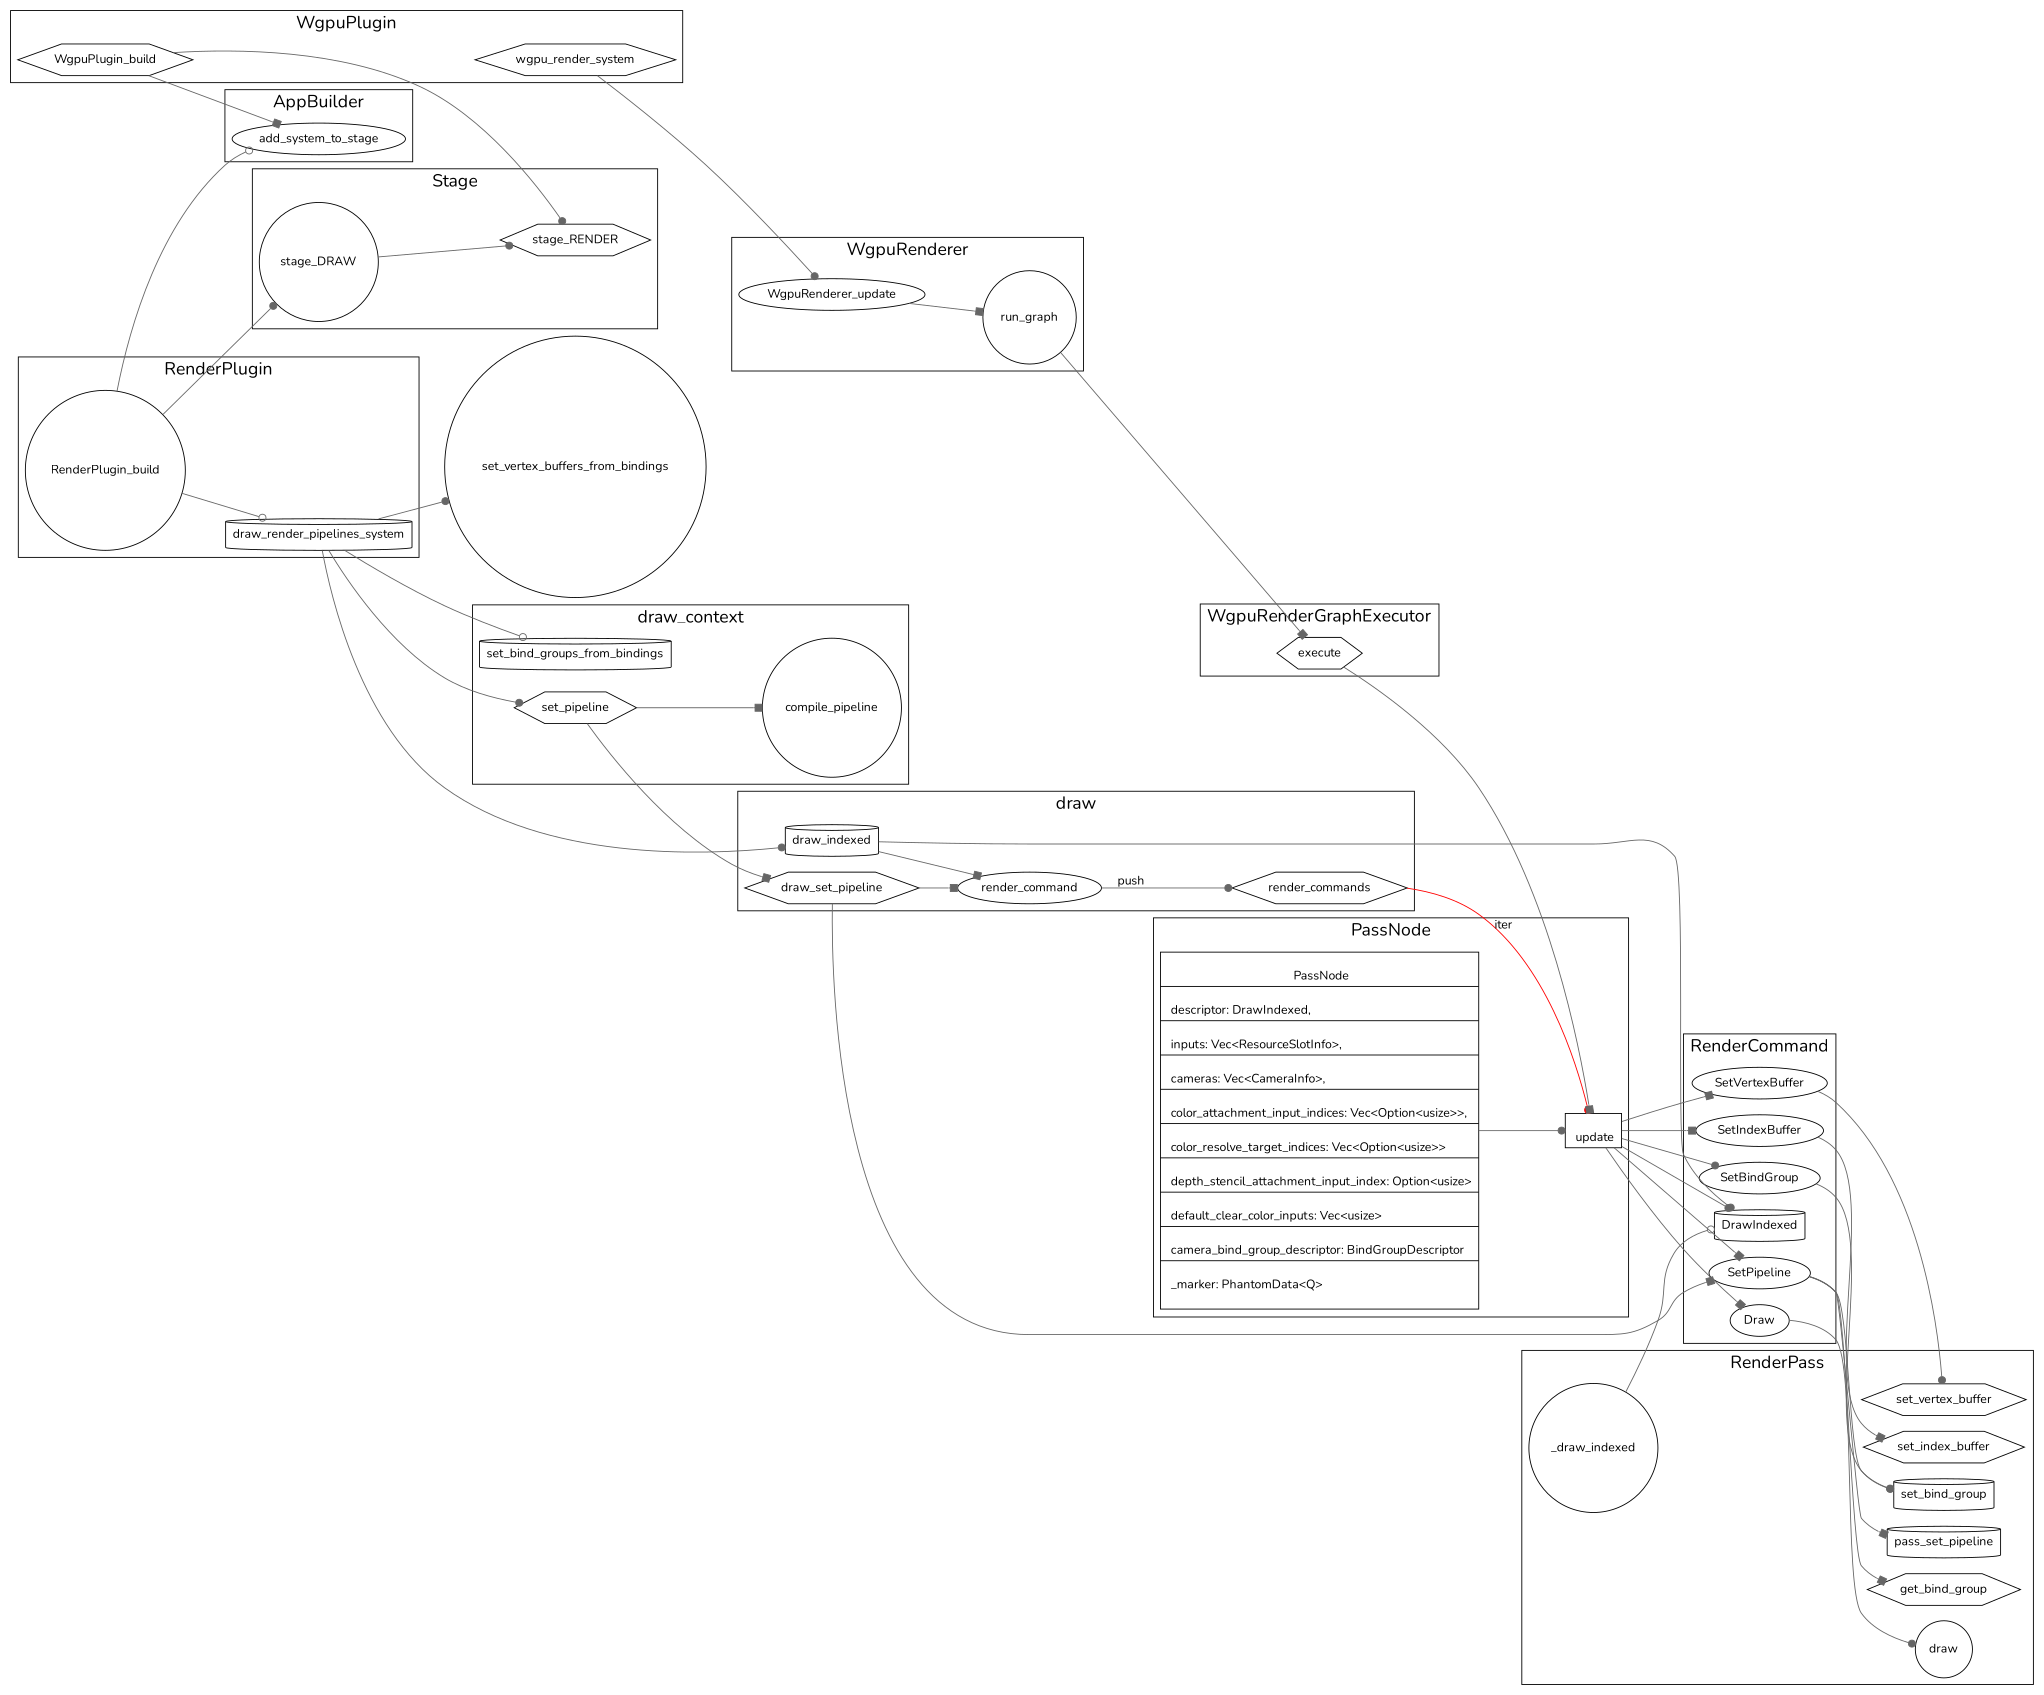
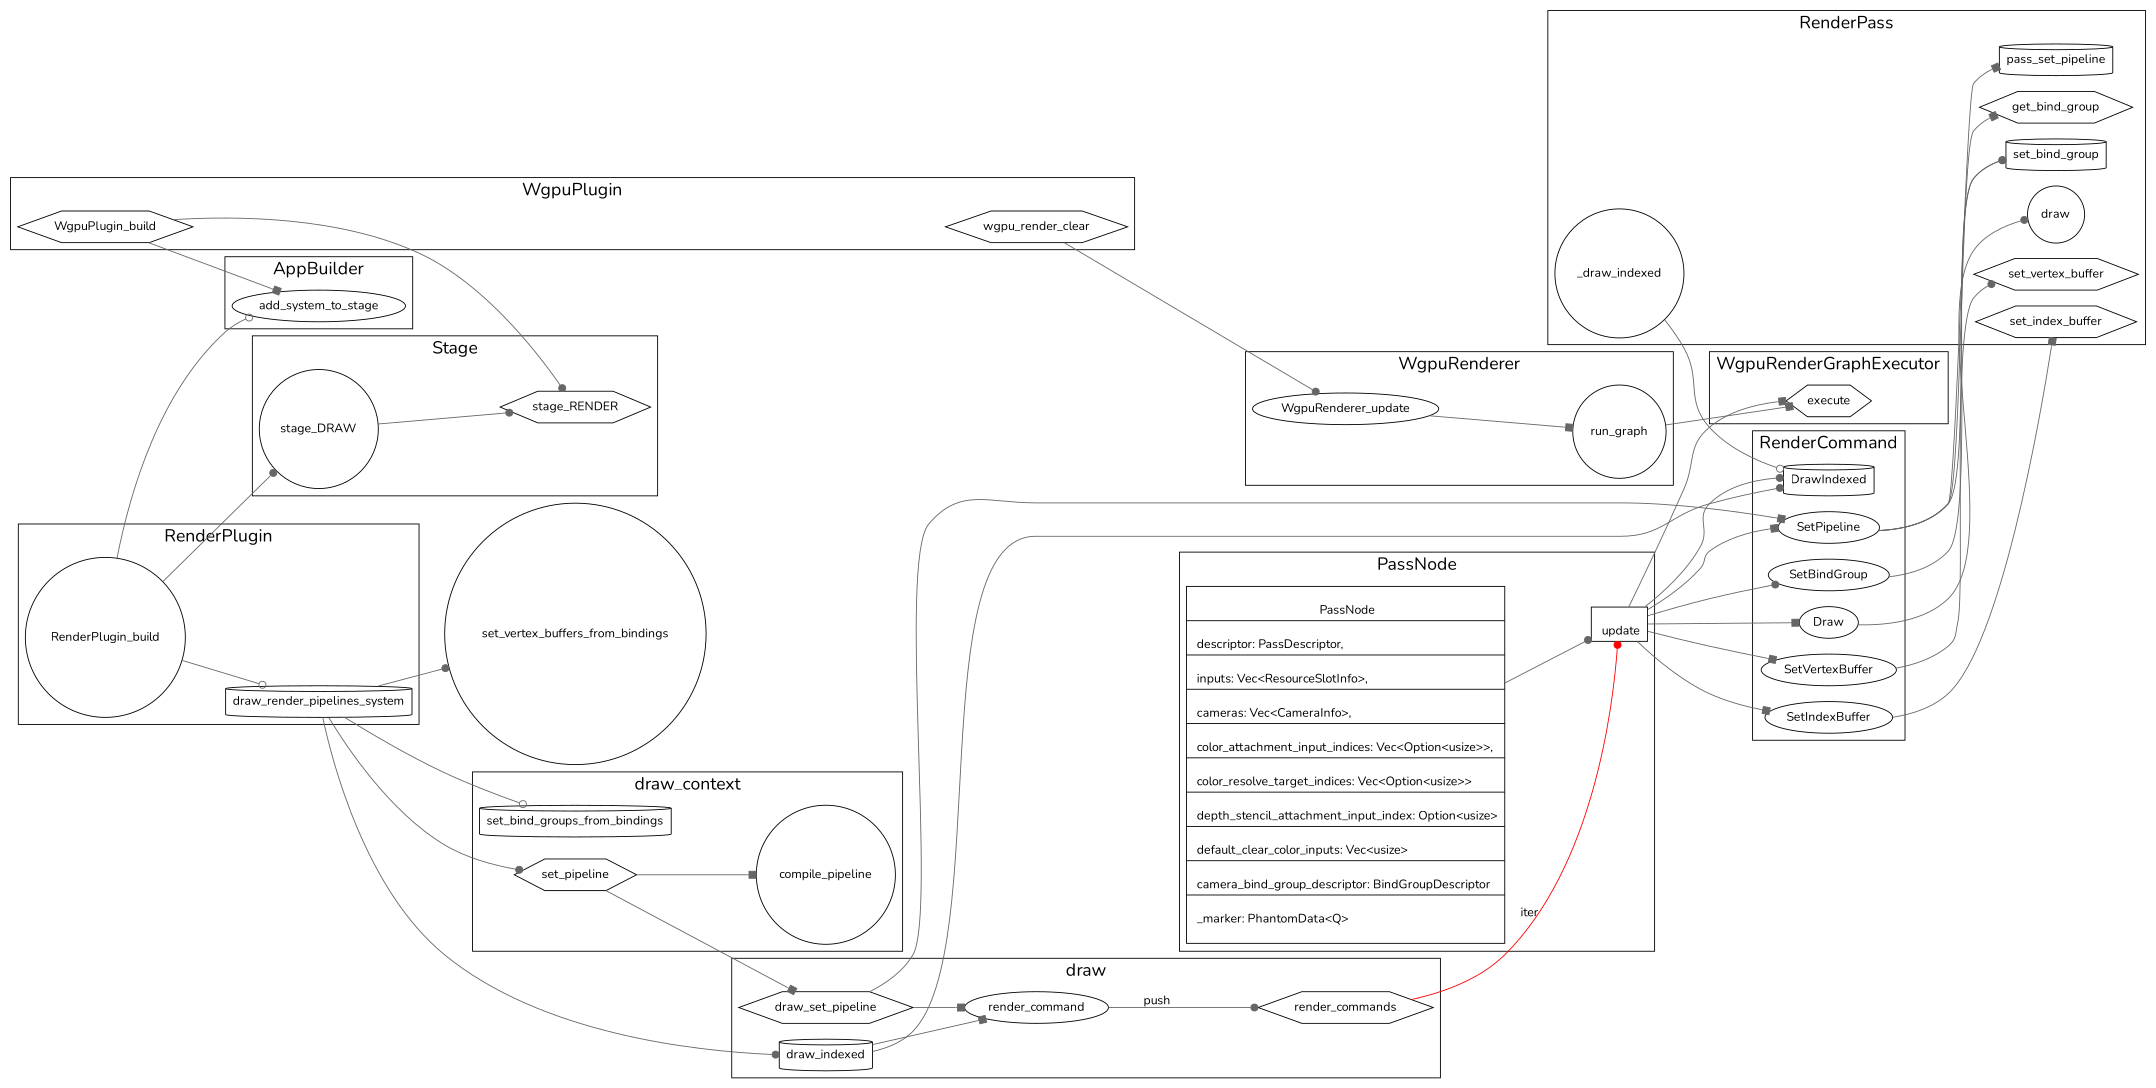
node "wgpu_render_system": label "wgpu_render_system" -> "wgpu_render_clear"
edge "execute" -> "update": reversed
node "PassNode": text "descriptor: DrawIndexed," -> "descriptor: PassDescriptor,"
